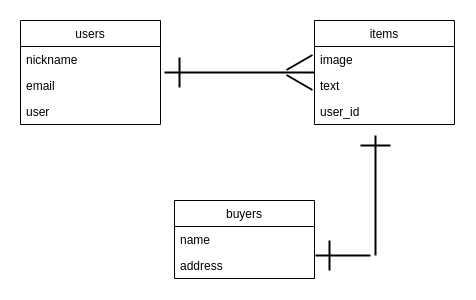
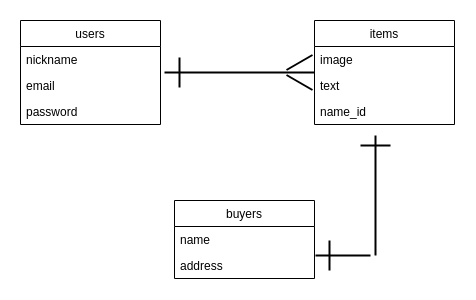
node "user": label "user" -> "password"
node "user_id": label "user_id" -> "name_id"
